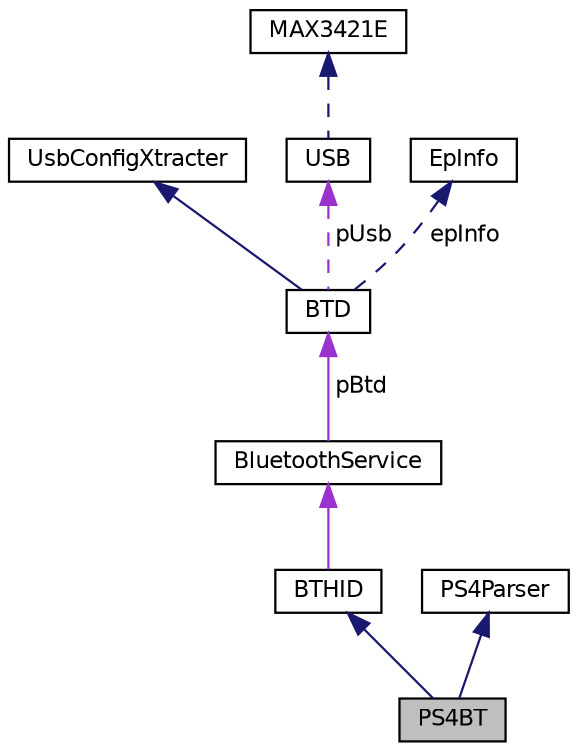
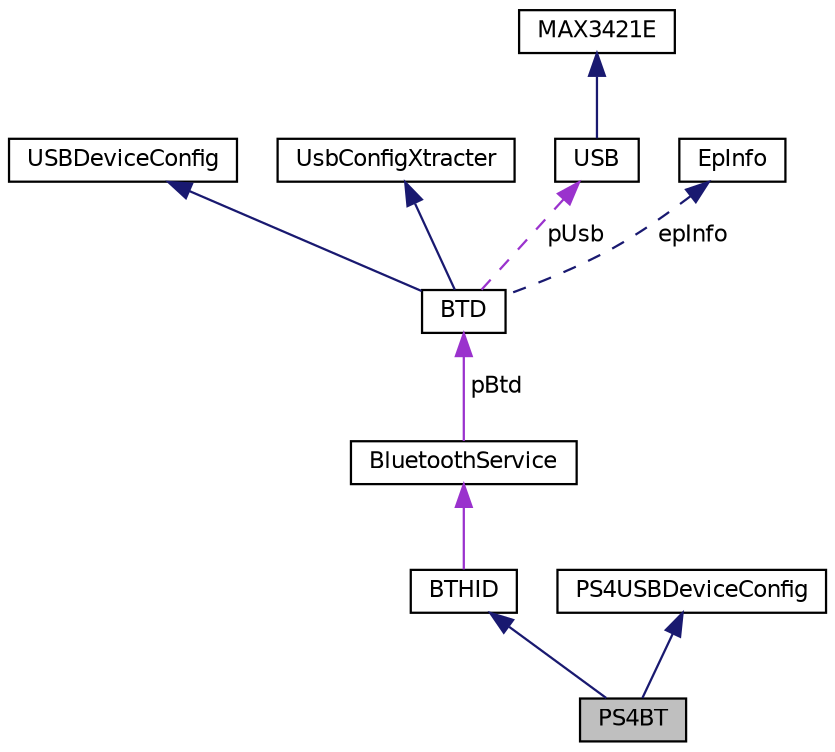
edge "USB" -> "MAX3421E": style dashed -> solid
node "USBDeviceConfig": added
node "PS4Parser": label "PS4Parser" -> "PS4USBDeviceConfig"
